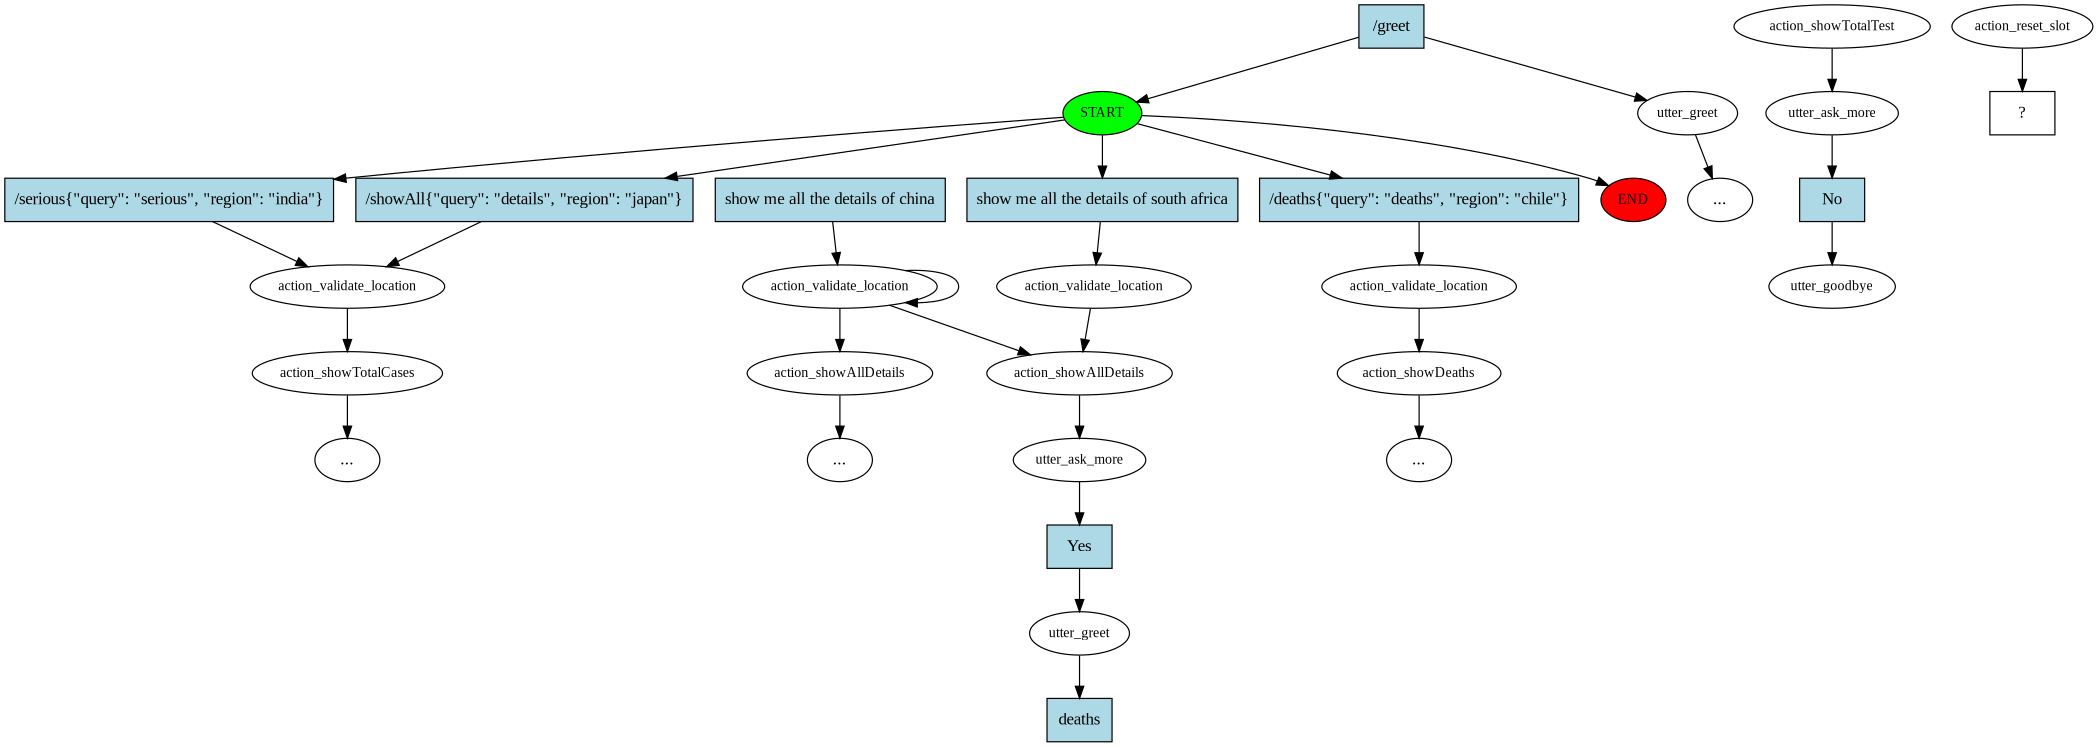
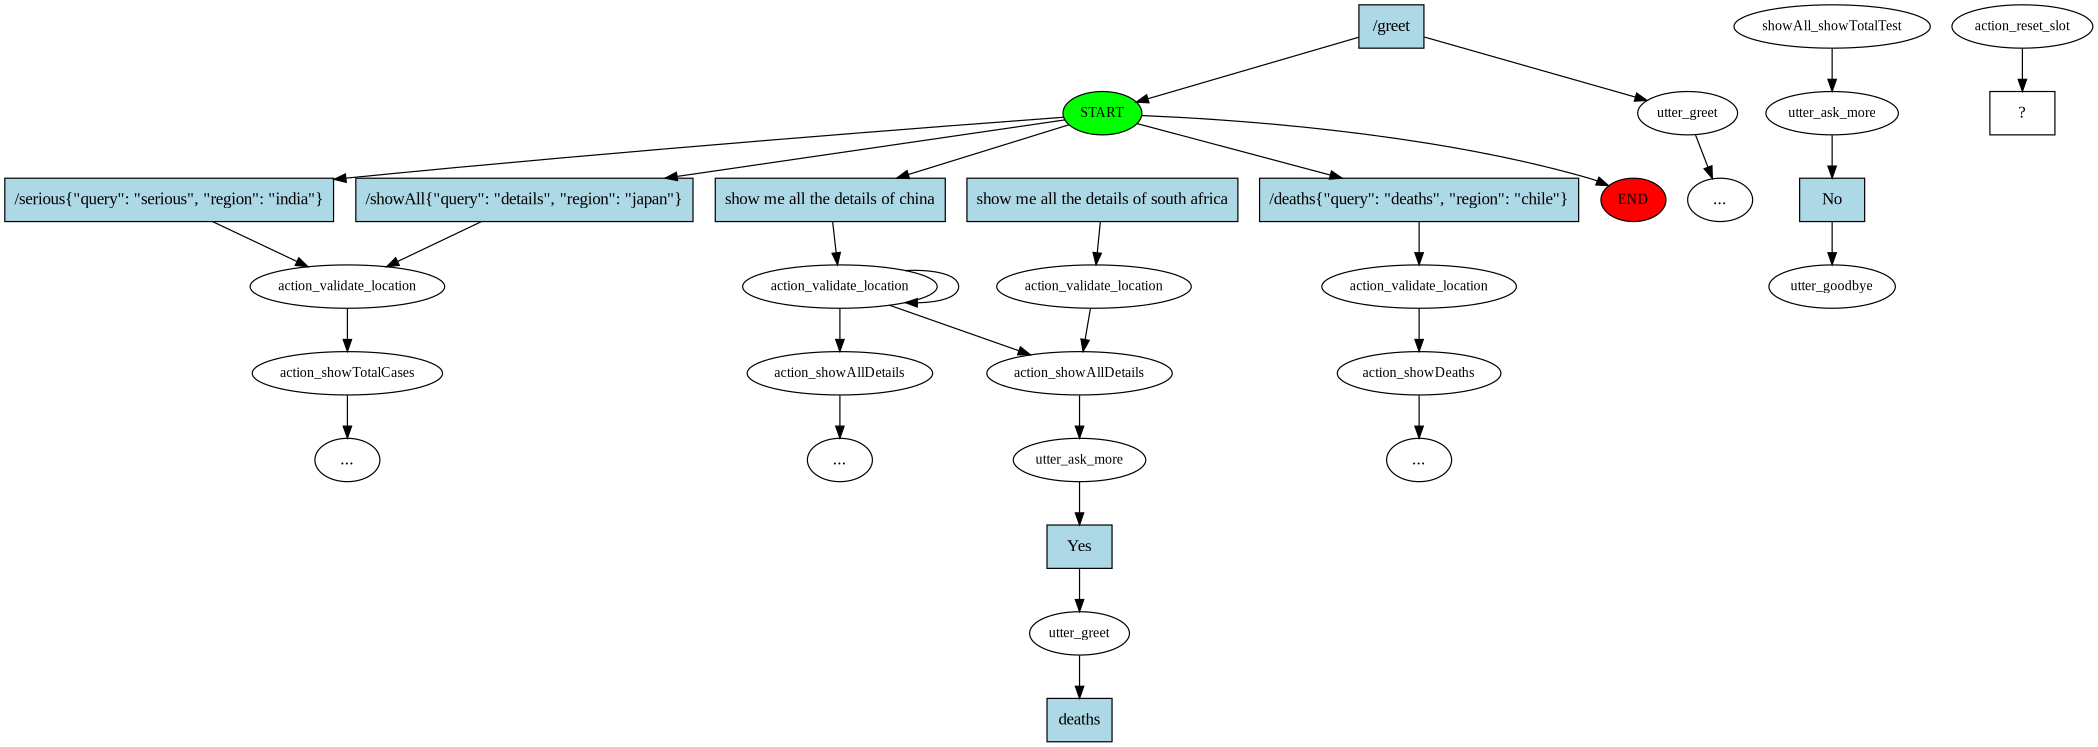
node "action_showTotalTest": label "action_showTotalTest" -> "showAll_showTotalTest"
edge "START" -> "show me all the details of south africa": now "START" -> "show me all the details of china"
